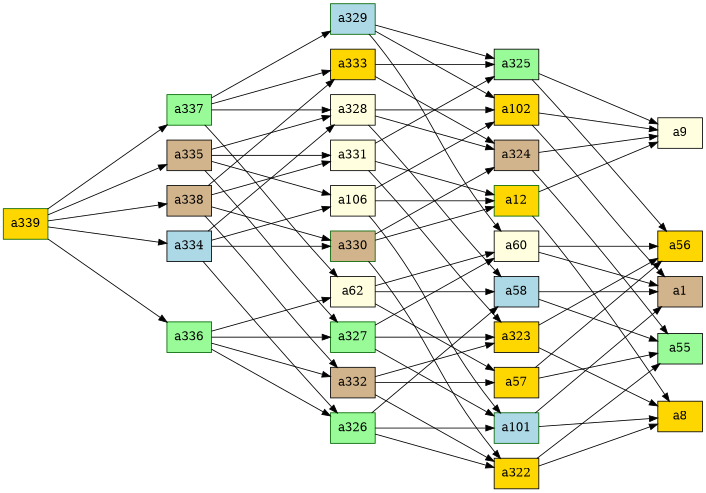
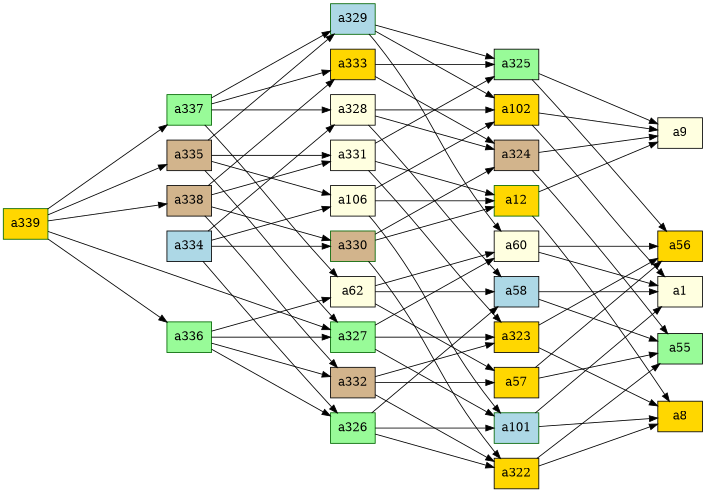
edge "a335" -> "a328": now "a335" -> "a329"
edge "a339" -> "a334": now "a339" -> "a327"
node "a1": fillcolor tan -> lightyellow
